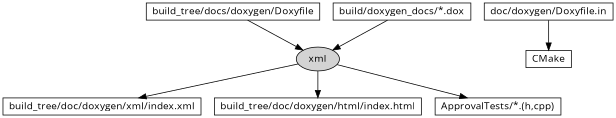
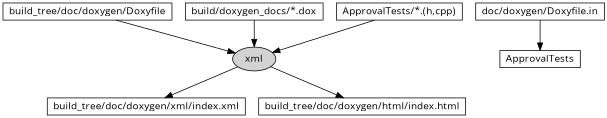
node "build_tree/docs/doxygen/Doxyfile": label "build_tree/docs/doxygen/Doxyfile" -> "build_tree/doc/doxygen/Doxyfile"
node "CMake": label "CMake" -> "ApprovalTests"
edge "xml" -> "ApprovalTests/*.(h,cpp)": reversed
